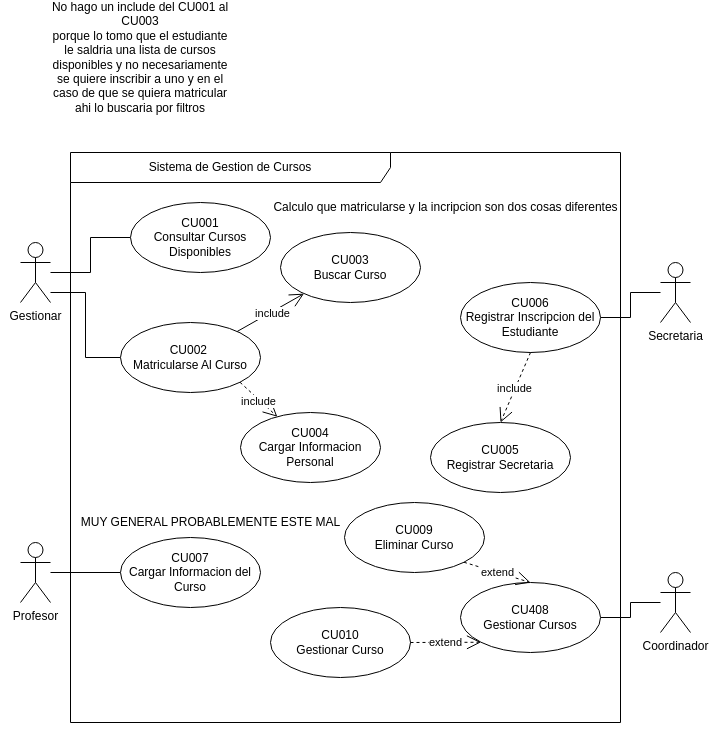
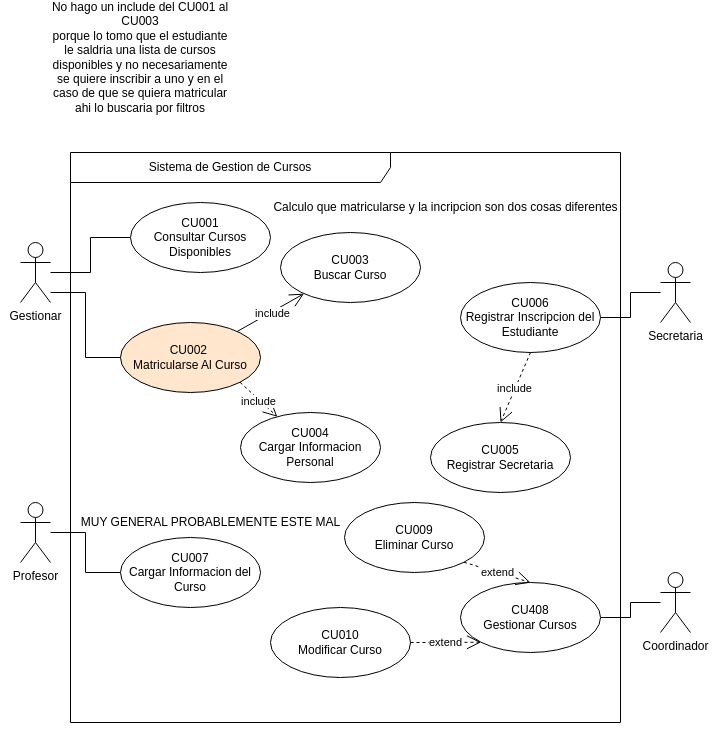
node "CU002 Matricularse Al Curso": fillcolor #ffffff -> #ffe6cc
node "Profesor": moved (36, 573) -> (36, 533)
node "CU010 Gestionar Curso": label "CU010 Gestionar Curso" -> "CU010 Modificar Curso"
